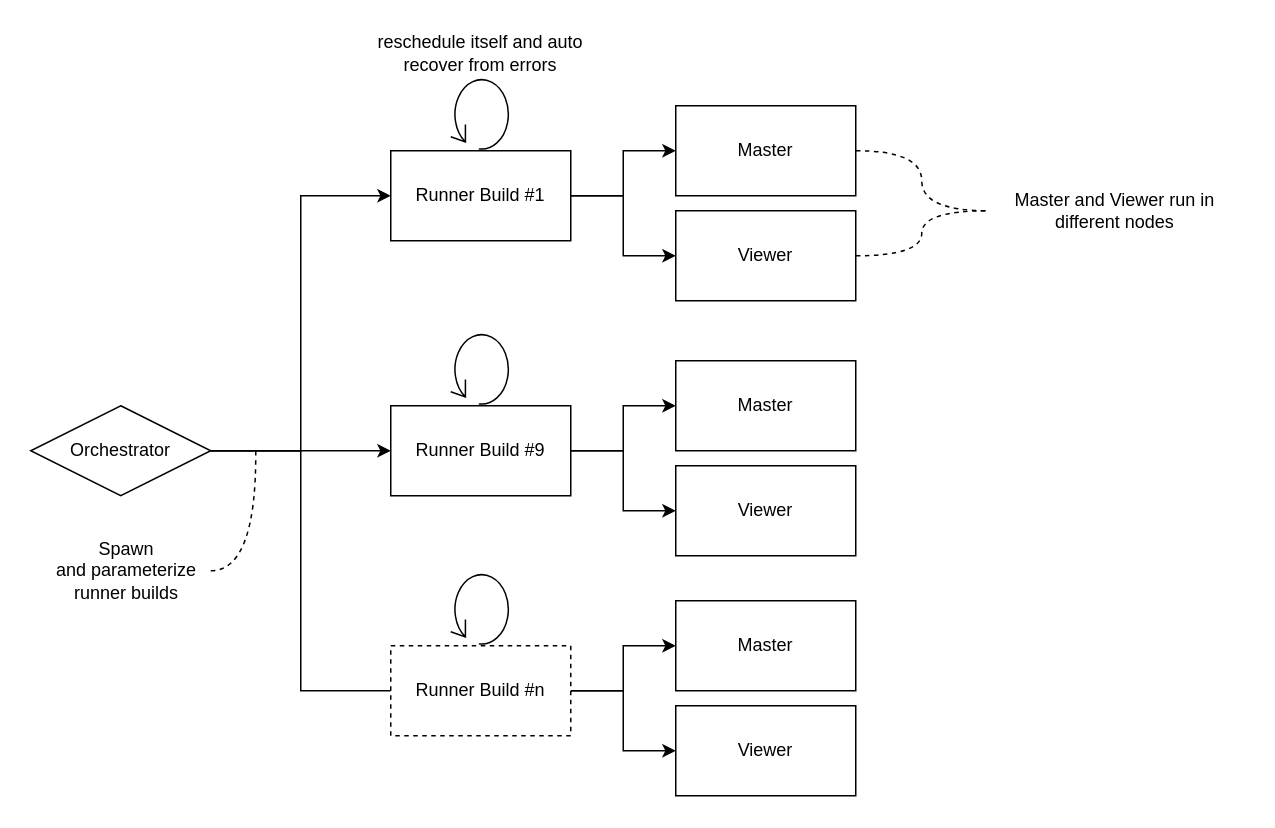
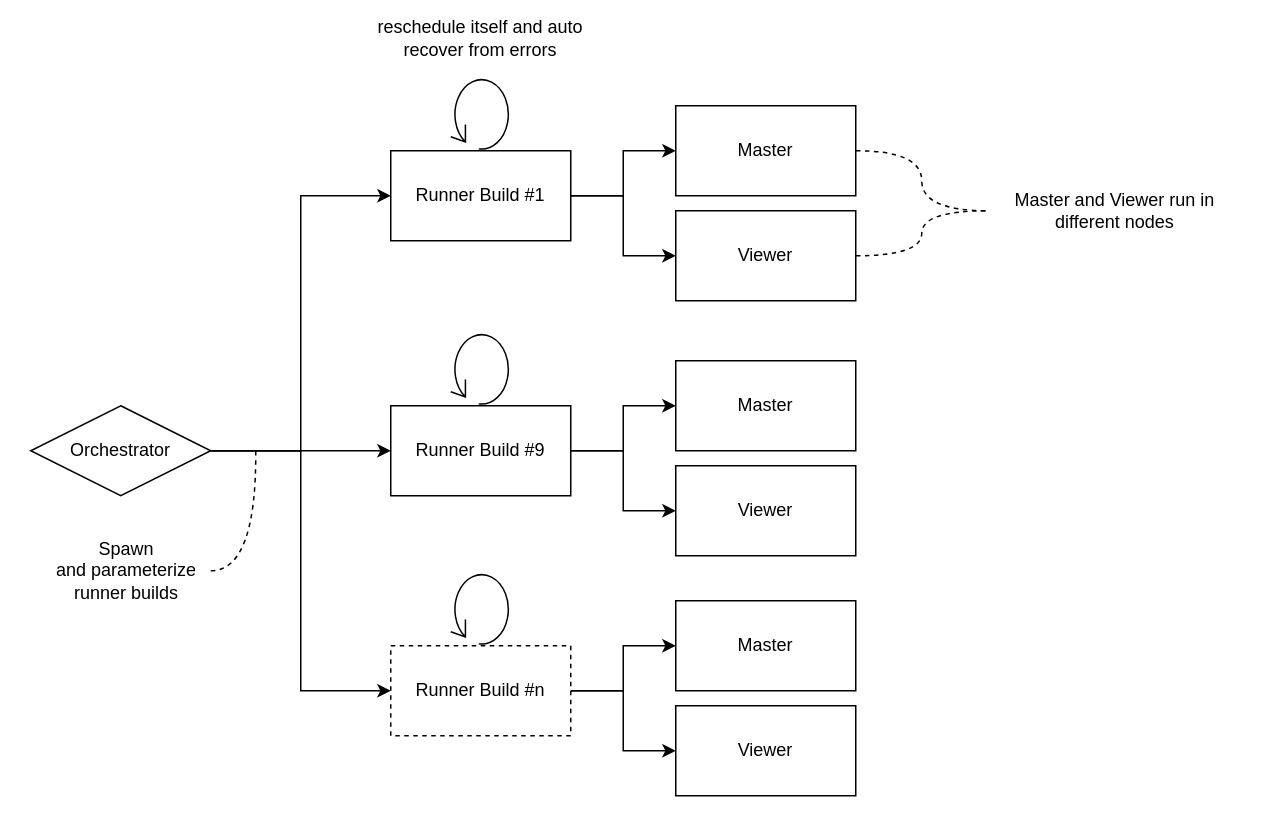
node "reschedule itself and auto recover from errors": moved (481, 53) -> (481, 38)
edge "Orchestrator" -- "Runner Build #n": arrowhead none -> classic
